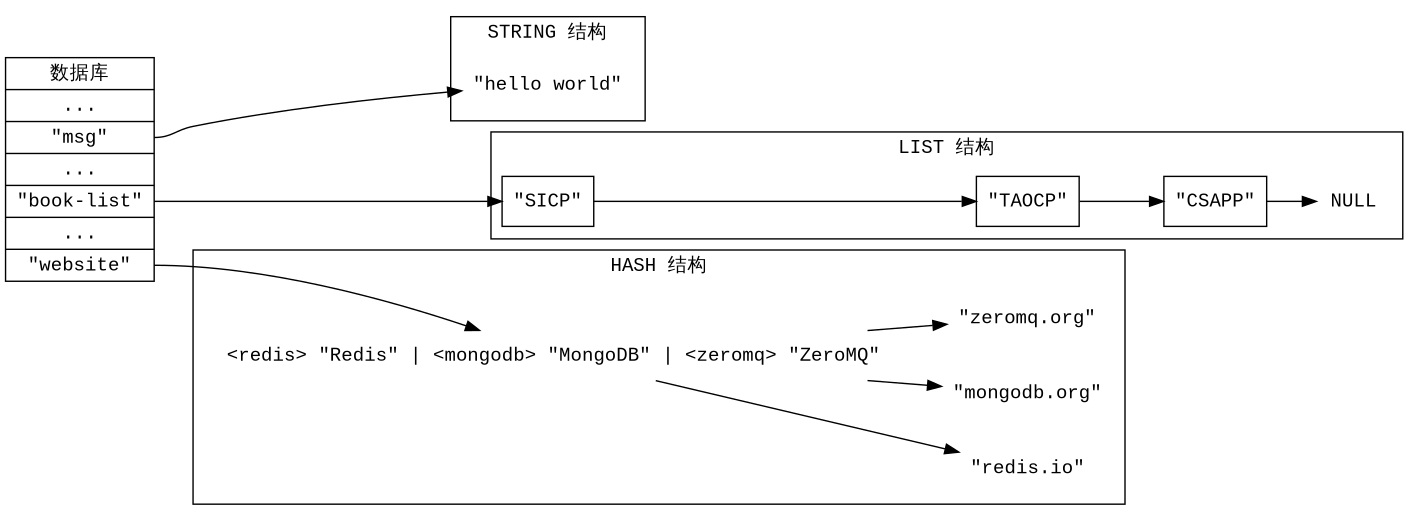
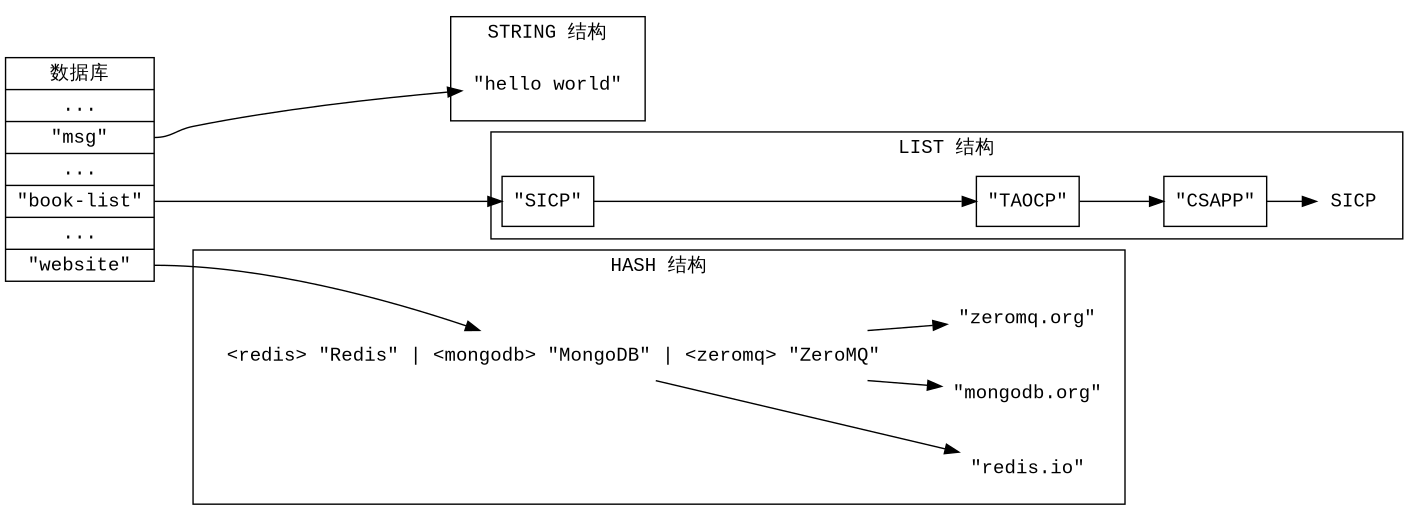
node "NULL": label "NULL" -> "SICP"
